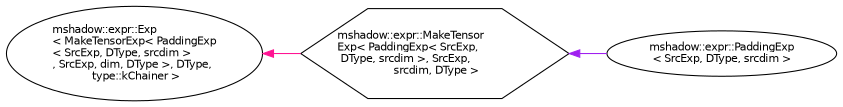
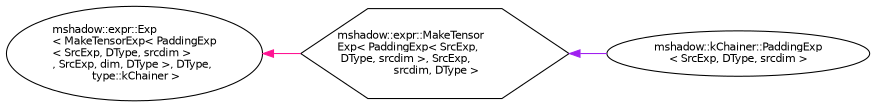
node "mshadow::expr::PaddingExp < SrcExp, DType, srcdim >": label "mshadow::expr::PaddingExp < SrcExp, DType, srcdim >" -> "mshadow::kChainer::PaddingExp < SrcExp, DType, srcdim >"
